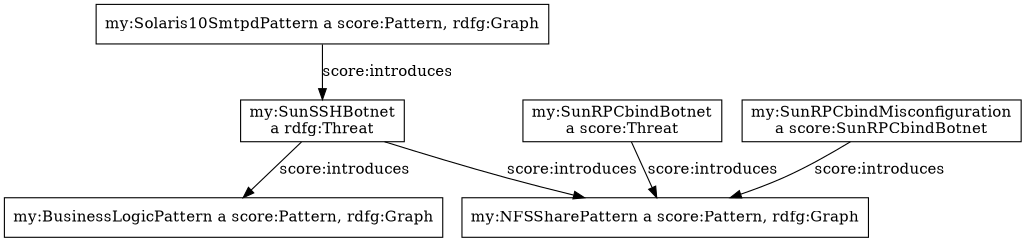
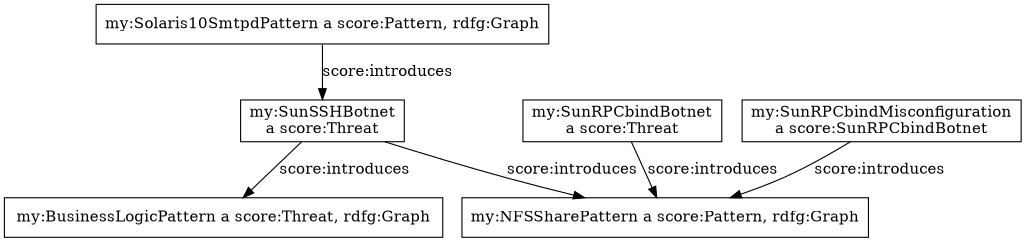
node "my:SunSSHBotnet a rdfg:Threat": label "my:SunSSHBotnet a rdfg:Threat" -> "my:SunSSHBotnet a score:Threat"
node "my:BusinessLogicPattern a score:Pattern, rdfg:Graph": label "my:BusinessLogicPattern a score:Pattern, rdfg:Graph" -> "my:BusinessLogicPattern a score:Threat, rdfg:Graph"
